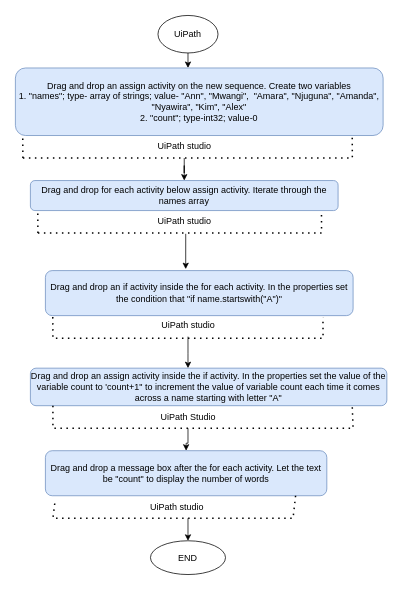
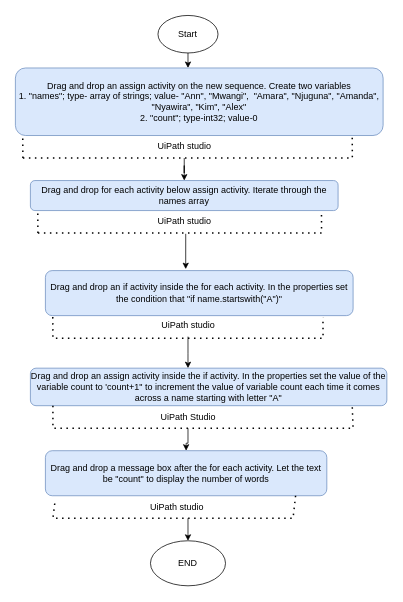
node "UiPath": label "UiPath" -> "Start"
node "END": size 75x34 -> 75x45
